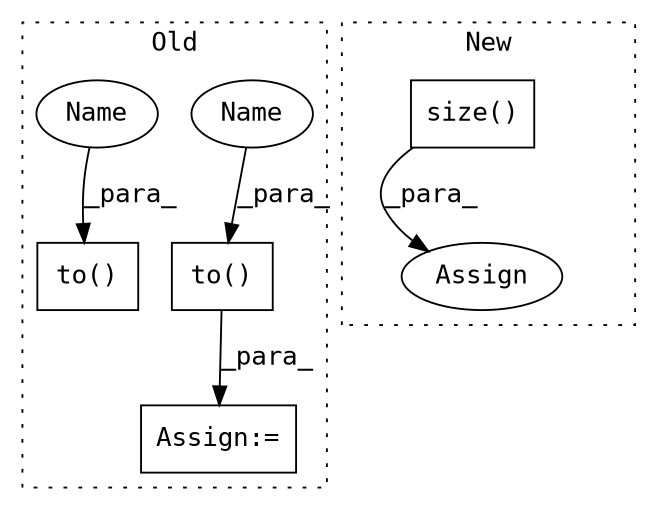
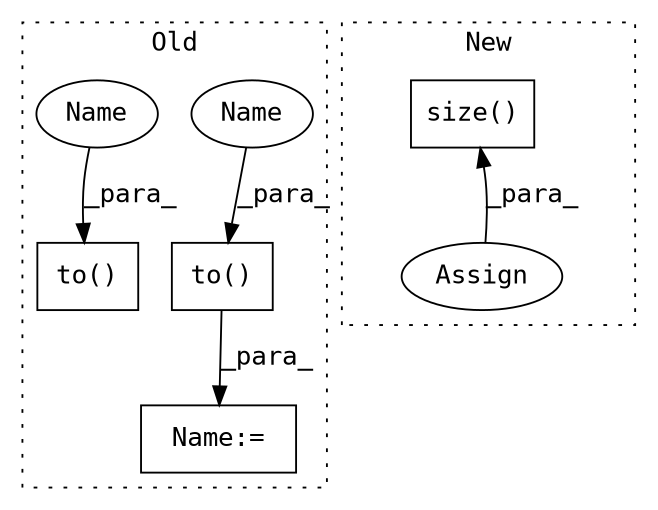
edge "size()" -> "Assign": reversed
node "Assign:=": label "Assign:=" -> "Name:="
